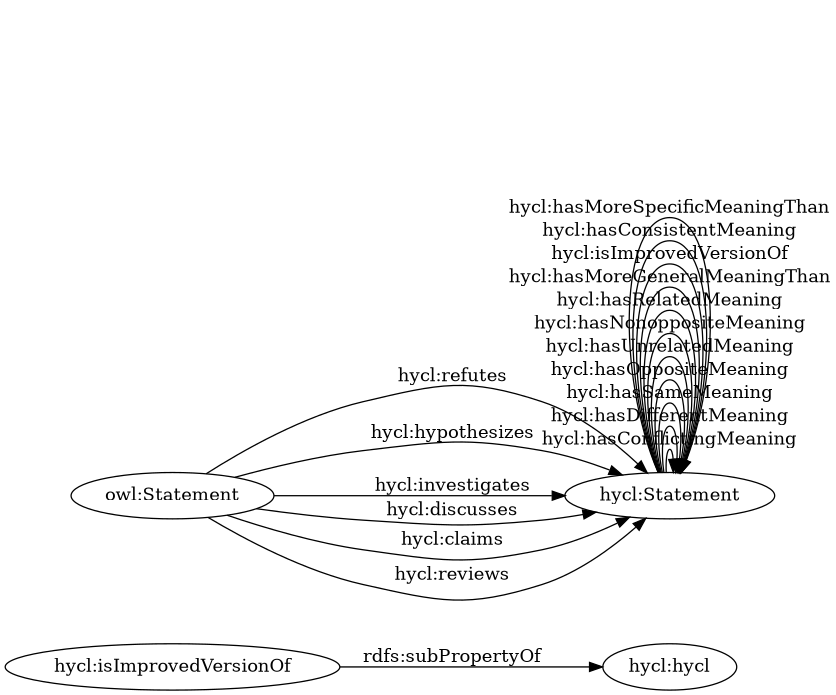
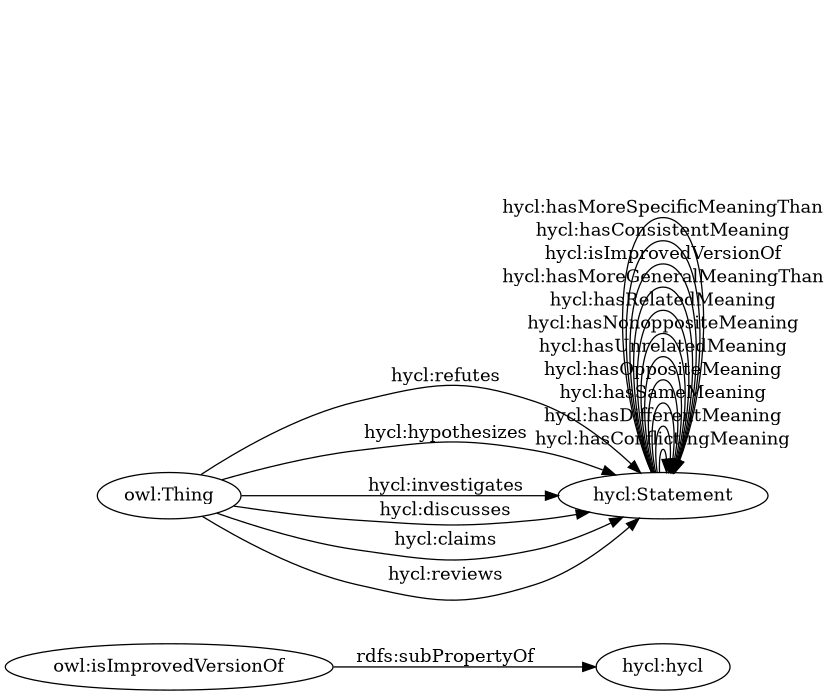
node "owl:Statement": label "owl:Statement" -> "owl:Thing"
node "hycl:isImprovedVersionOf": label "hycl:isImprovedVersionOf" -> "owl:isImprovedVersionOf"
